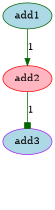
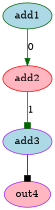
edge "add1" -> "add2": label "1" -> "0"
node "out4": added
